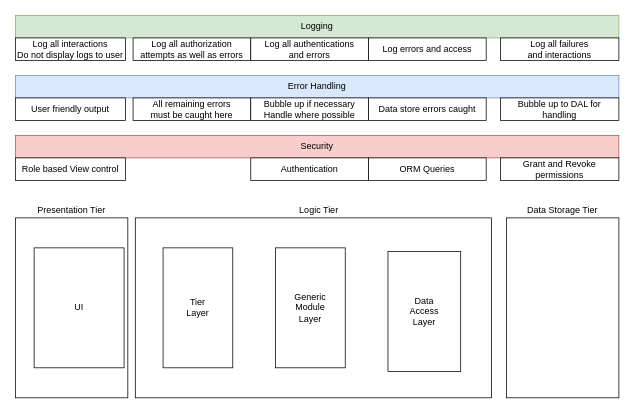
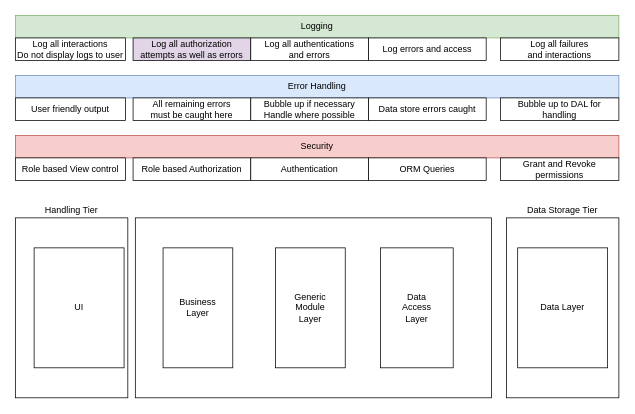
node "Log all authorization attempts as well as errors": fillcolor #ffffff -> #e1d5e7
node "Role based Authorization": added
node "Presentation Tier": label "Presentation Tier" -> "Handling Tier"
node "Logic Tier": removed
node "Tier Layer": label "Tier Layer" -> "Business Layer"
node "Data Layer": added
node "Data Access Layer": moved (425, 312) -> (417, 308)
